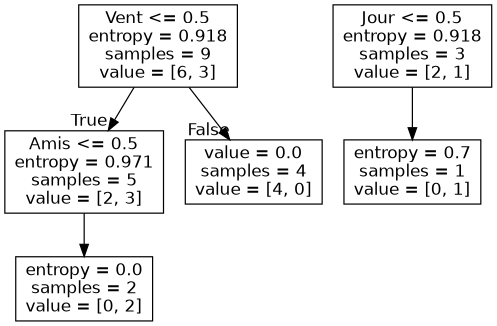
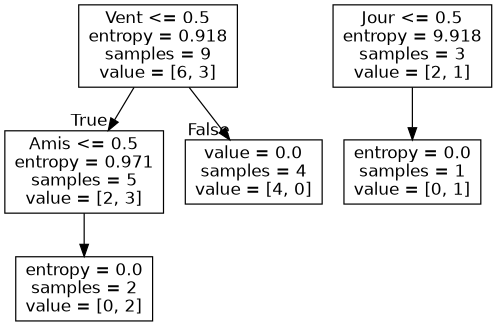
node "Jour <= 0.5 entropy = 0.918 samples = 3 value = [2, 1]": label "Jour <= 0.5 entropy = 0.918 samples = 3 value = [2, 1]" -> "Jour <= 0.5 entropy = 9.918 samples = 3 value = [2, 1]"
node "entropy = 0.7 samples = 1 value = [0, 1]": label "entropy = 0.7 samples = 1 value = [0, 1]" -> "entropy = 0.0 samples = 1 value = [0, 1]"
